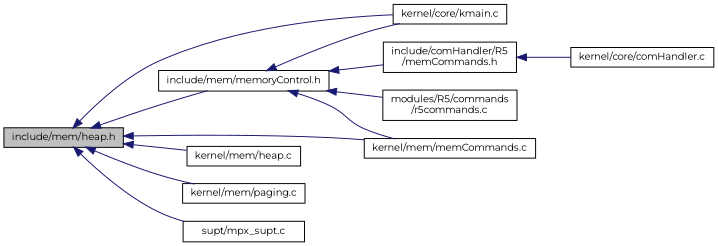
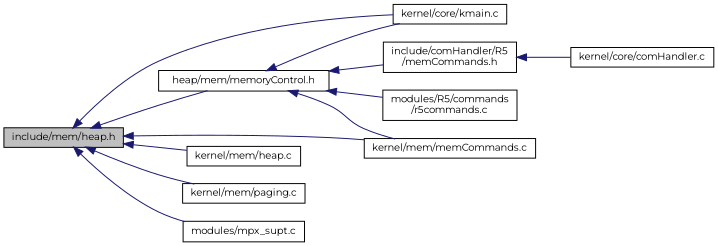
node "include/mem/memoryControl.h": label "include/mem/memoryControl.h" -> "heap/mem/memoryControl.h"
node "supt/mpx_supt.c": label "supt/mpx_supt.c" -> "modules/mpx_supt.c"
